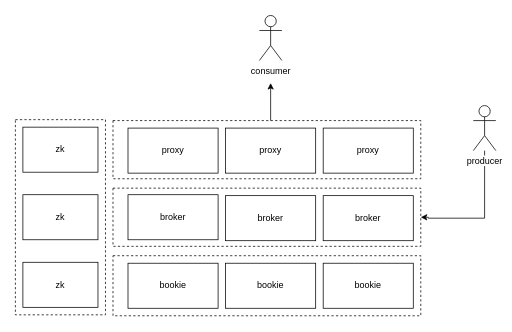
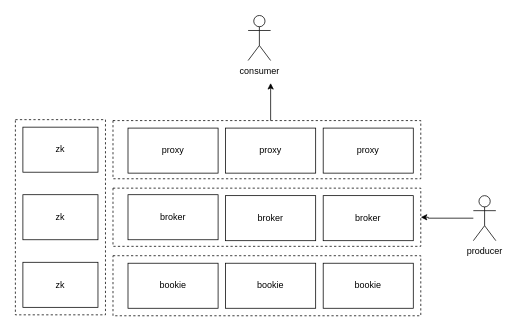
node "consumer": moved (270, 38) -> (259, 38)
node "producer": moved (484, 128) -> (484, 218)
